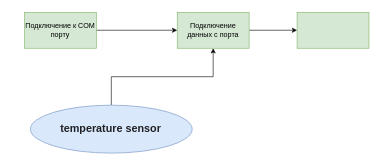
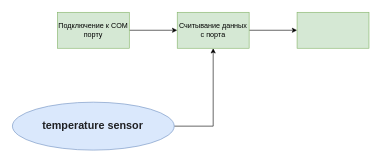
node "Подключение к COM порту": moved (60, 30) -> (93, 30)
node "Подключение данных с порта": label "Подключение данных с порта" -> "Считывание данных с порта"
node "temperature sensor": moved (111, 129) -> (93, 126)
